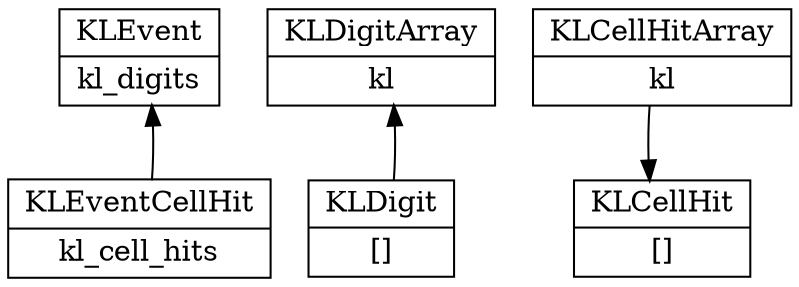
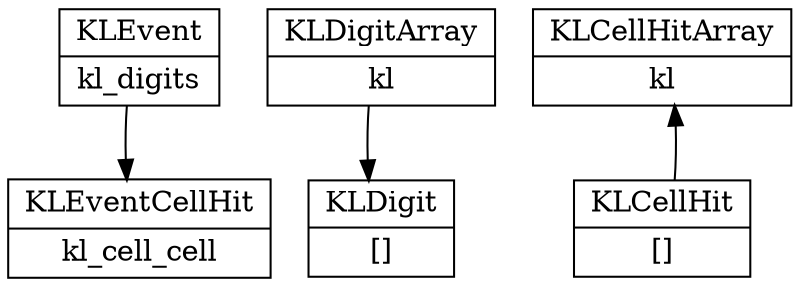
edge "KLCellHitArray" -> "KLCellHit": reversed
edge "KLEventCellHit" -> "KLEvent": reversed
edge "KLDigit" -> "KLDigitArray": reversed
node "KLEventCellHit": text "kl_cell_hits" -> "kl_cell_cell"
